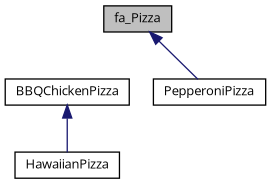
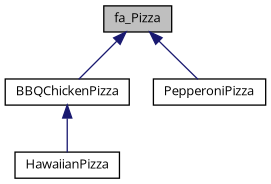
edge "BBQChickenPizza" -> "fa_Pizza": added
